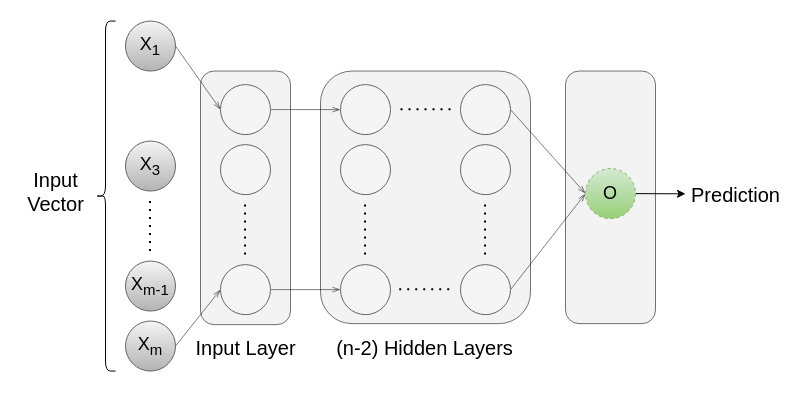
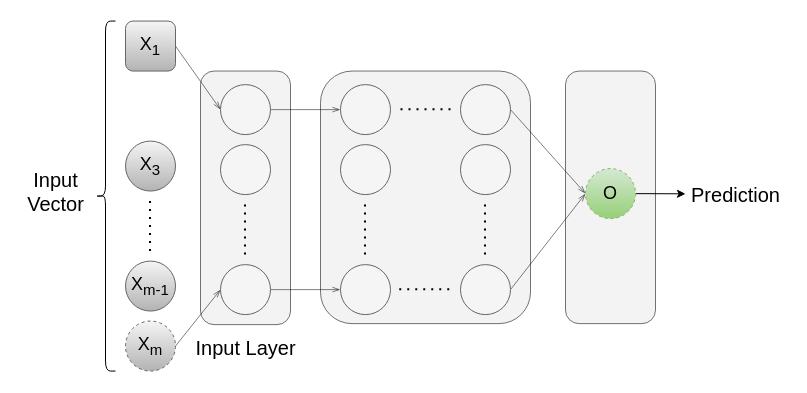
node "X1": shape ellipse -> rounded rectangle
node "Xm": style solid -> dashed
node "(n-2) Hidden Layers": removed
